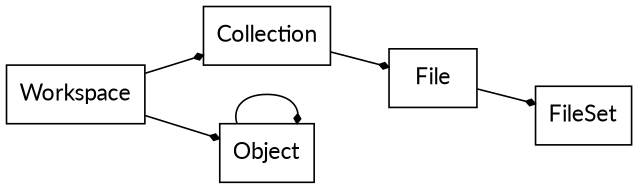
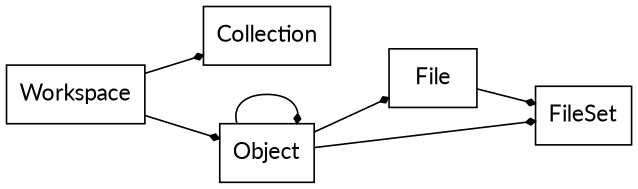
edge "Collection" -> "File": now "Object" -> "File"
edge "Object" -> "FileSet": added
